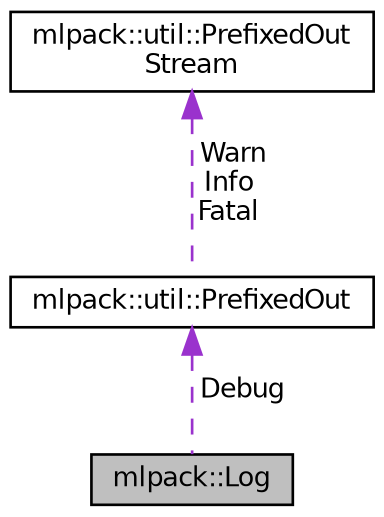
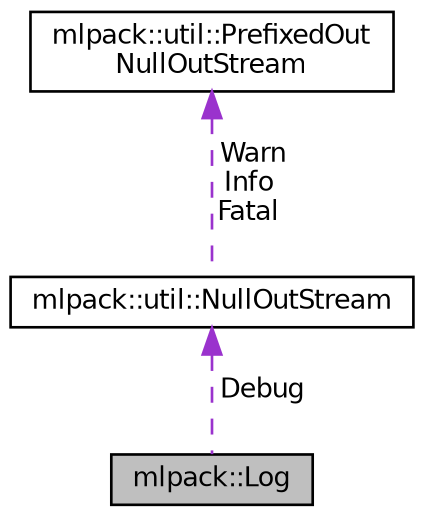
node "mlpack::util::PrefixedOut Stream": label "mlpack::util::PrefixedOut Stream" -> "mlpack::util::PrefixedOut NullOutStream"
node "mlpack::util::PrefixedOut": label "mlpack::util::PrefixedOut" -> "mlpack::util::NullOutStream"
